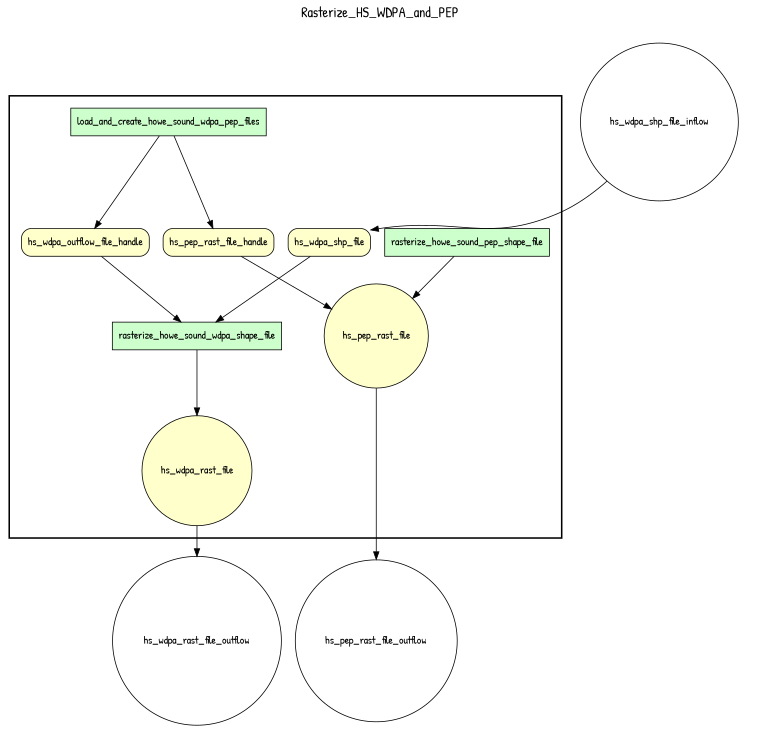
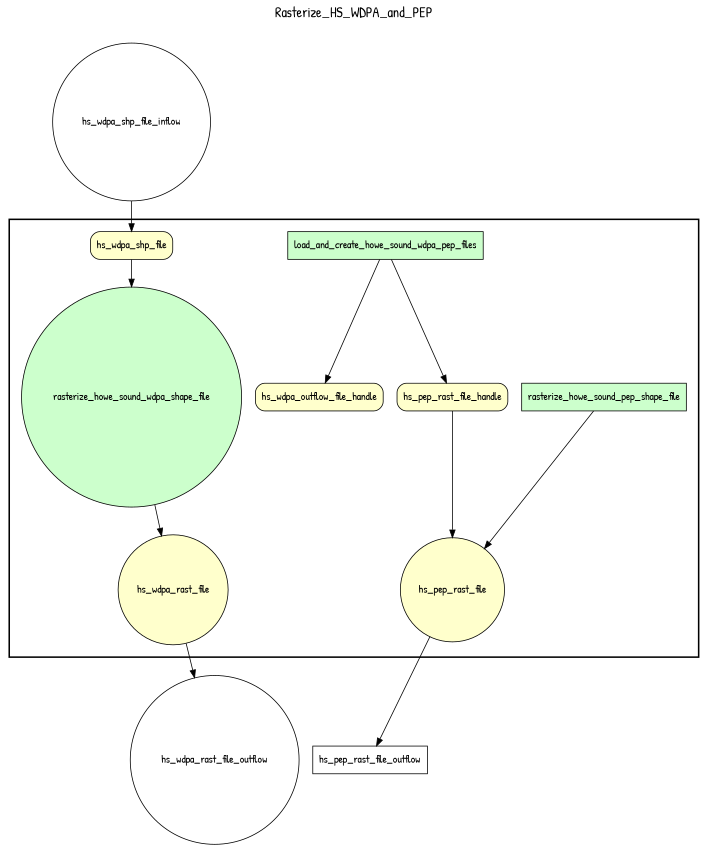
edge "hs_wdpa_outflow_file_handle" -> "rasterize_howe_sound_wdpa_shape_file": removed
node "rasterize_howe_sound_wdpa_shape_file": shape box -> circle
node "hs_pep_rast_file_outflow": shape circle -> box
